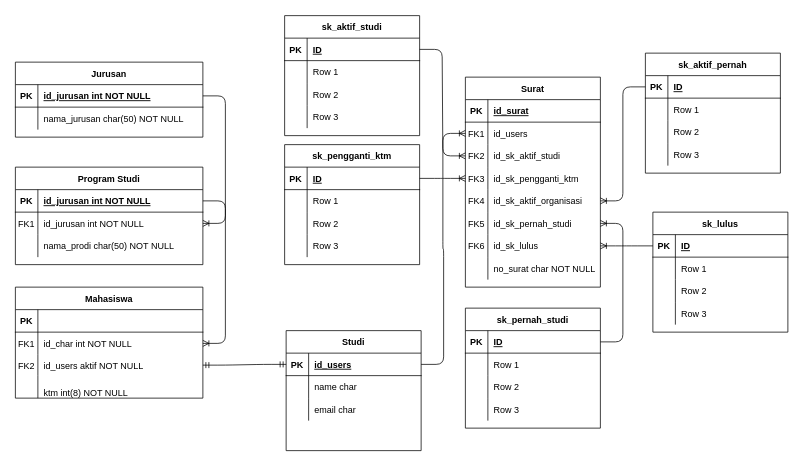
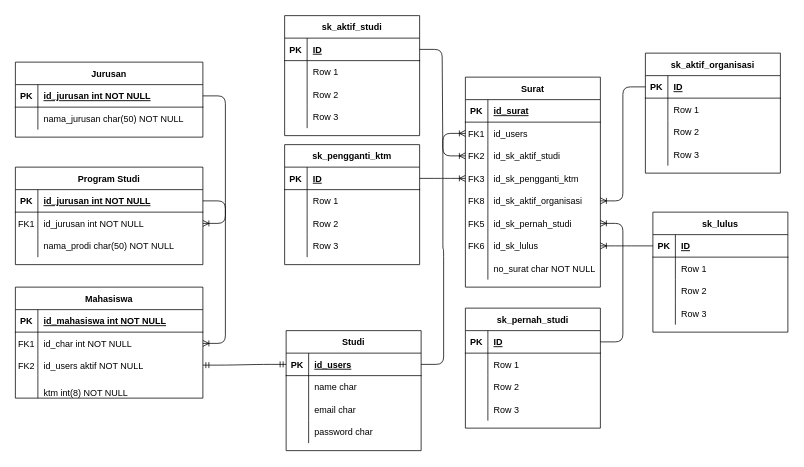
node "sk_aktif_pernah": label "sk_aktif_pernah" -> "sk_aktif_organisasi"
node "FK4": label "FK4" -> "FK8"
node "id_mahasiswa int NOT NULL": added
node "password char": added
